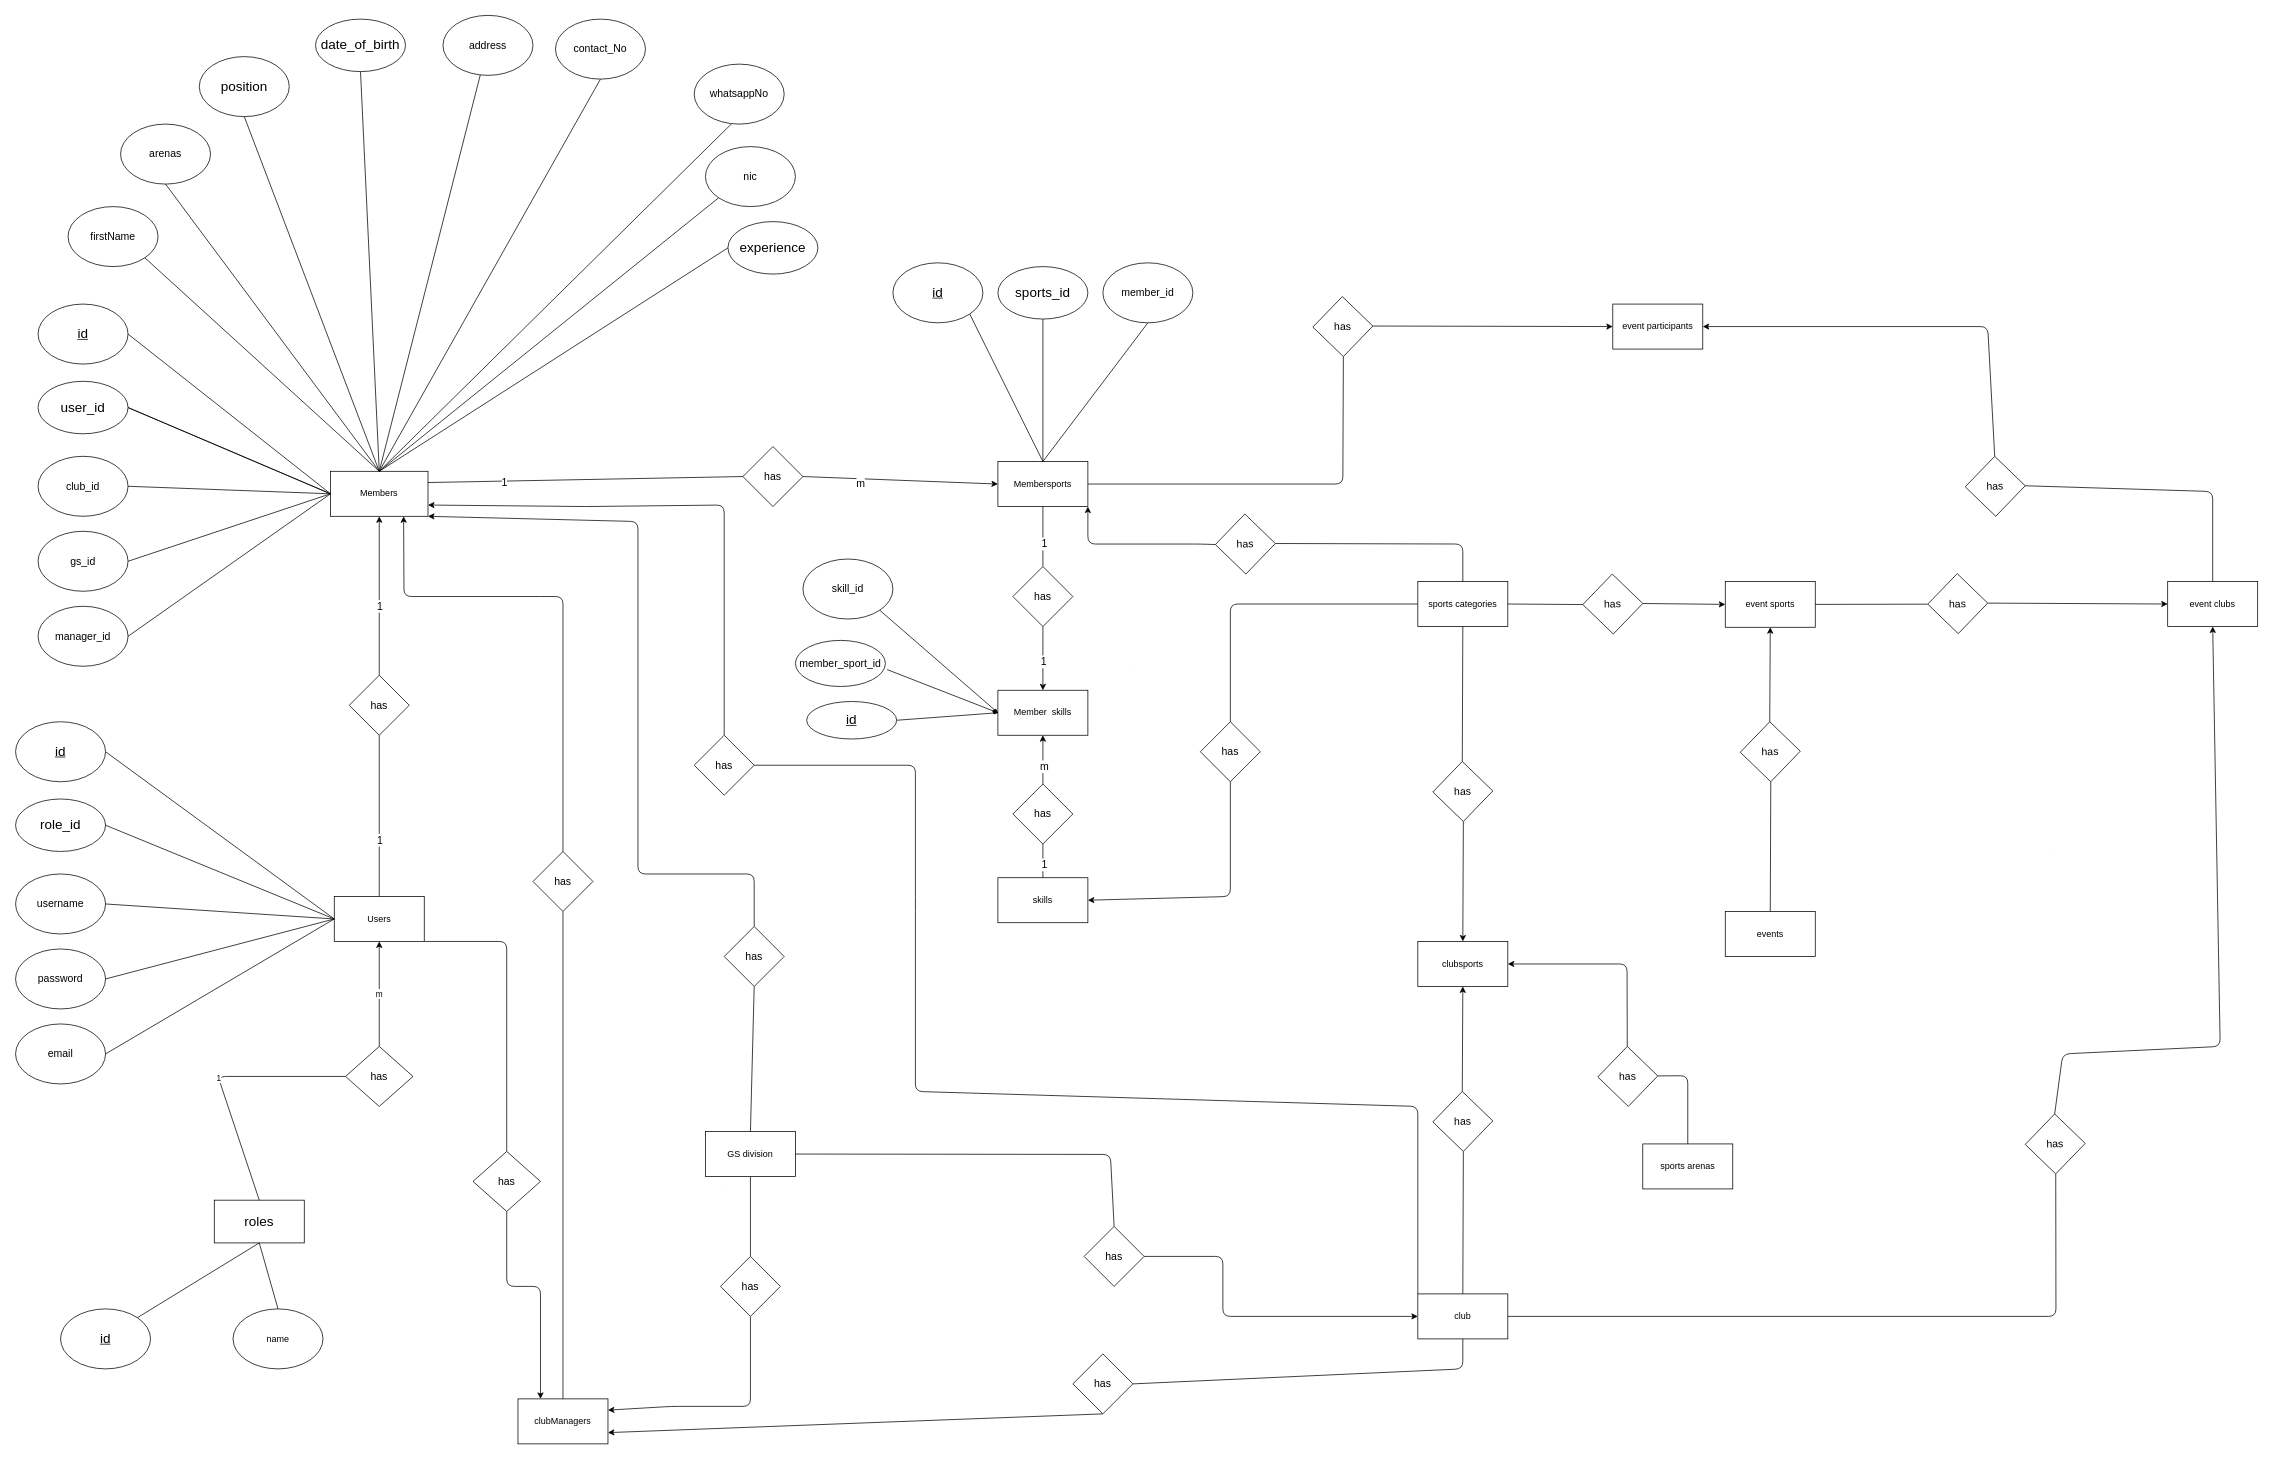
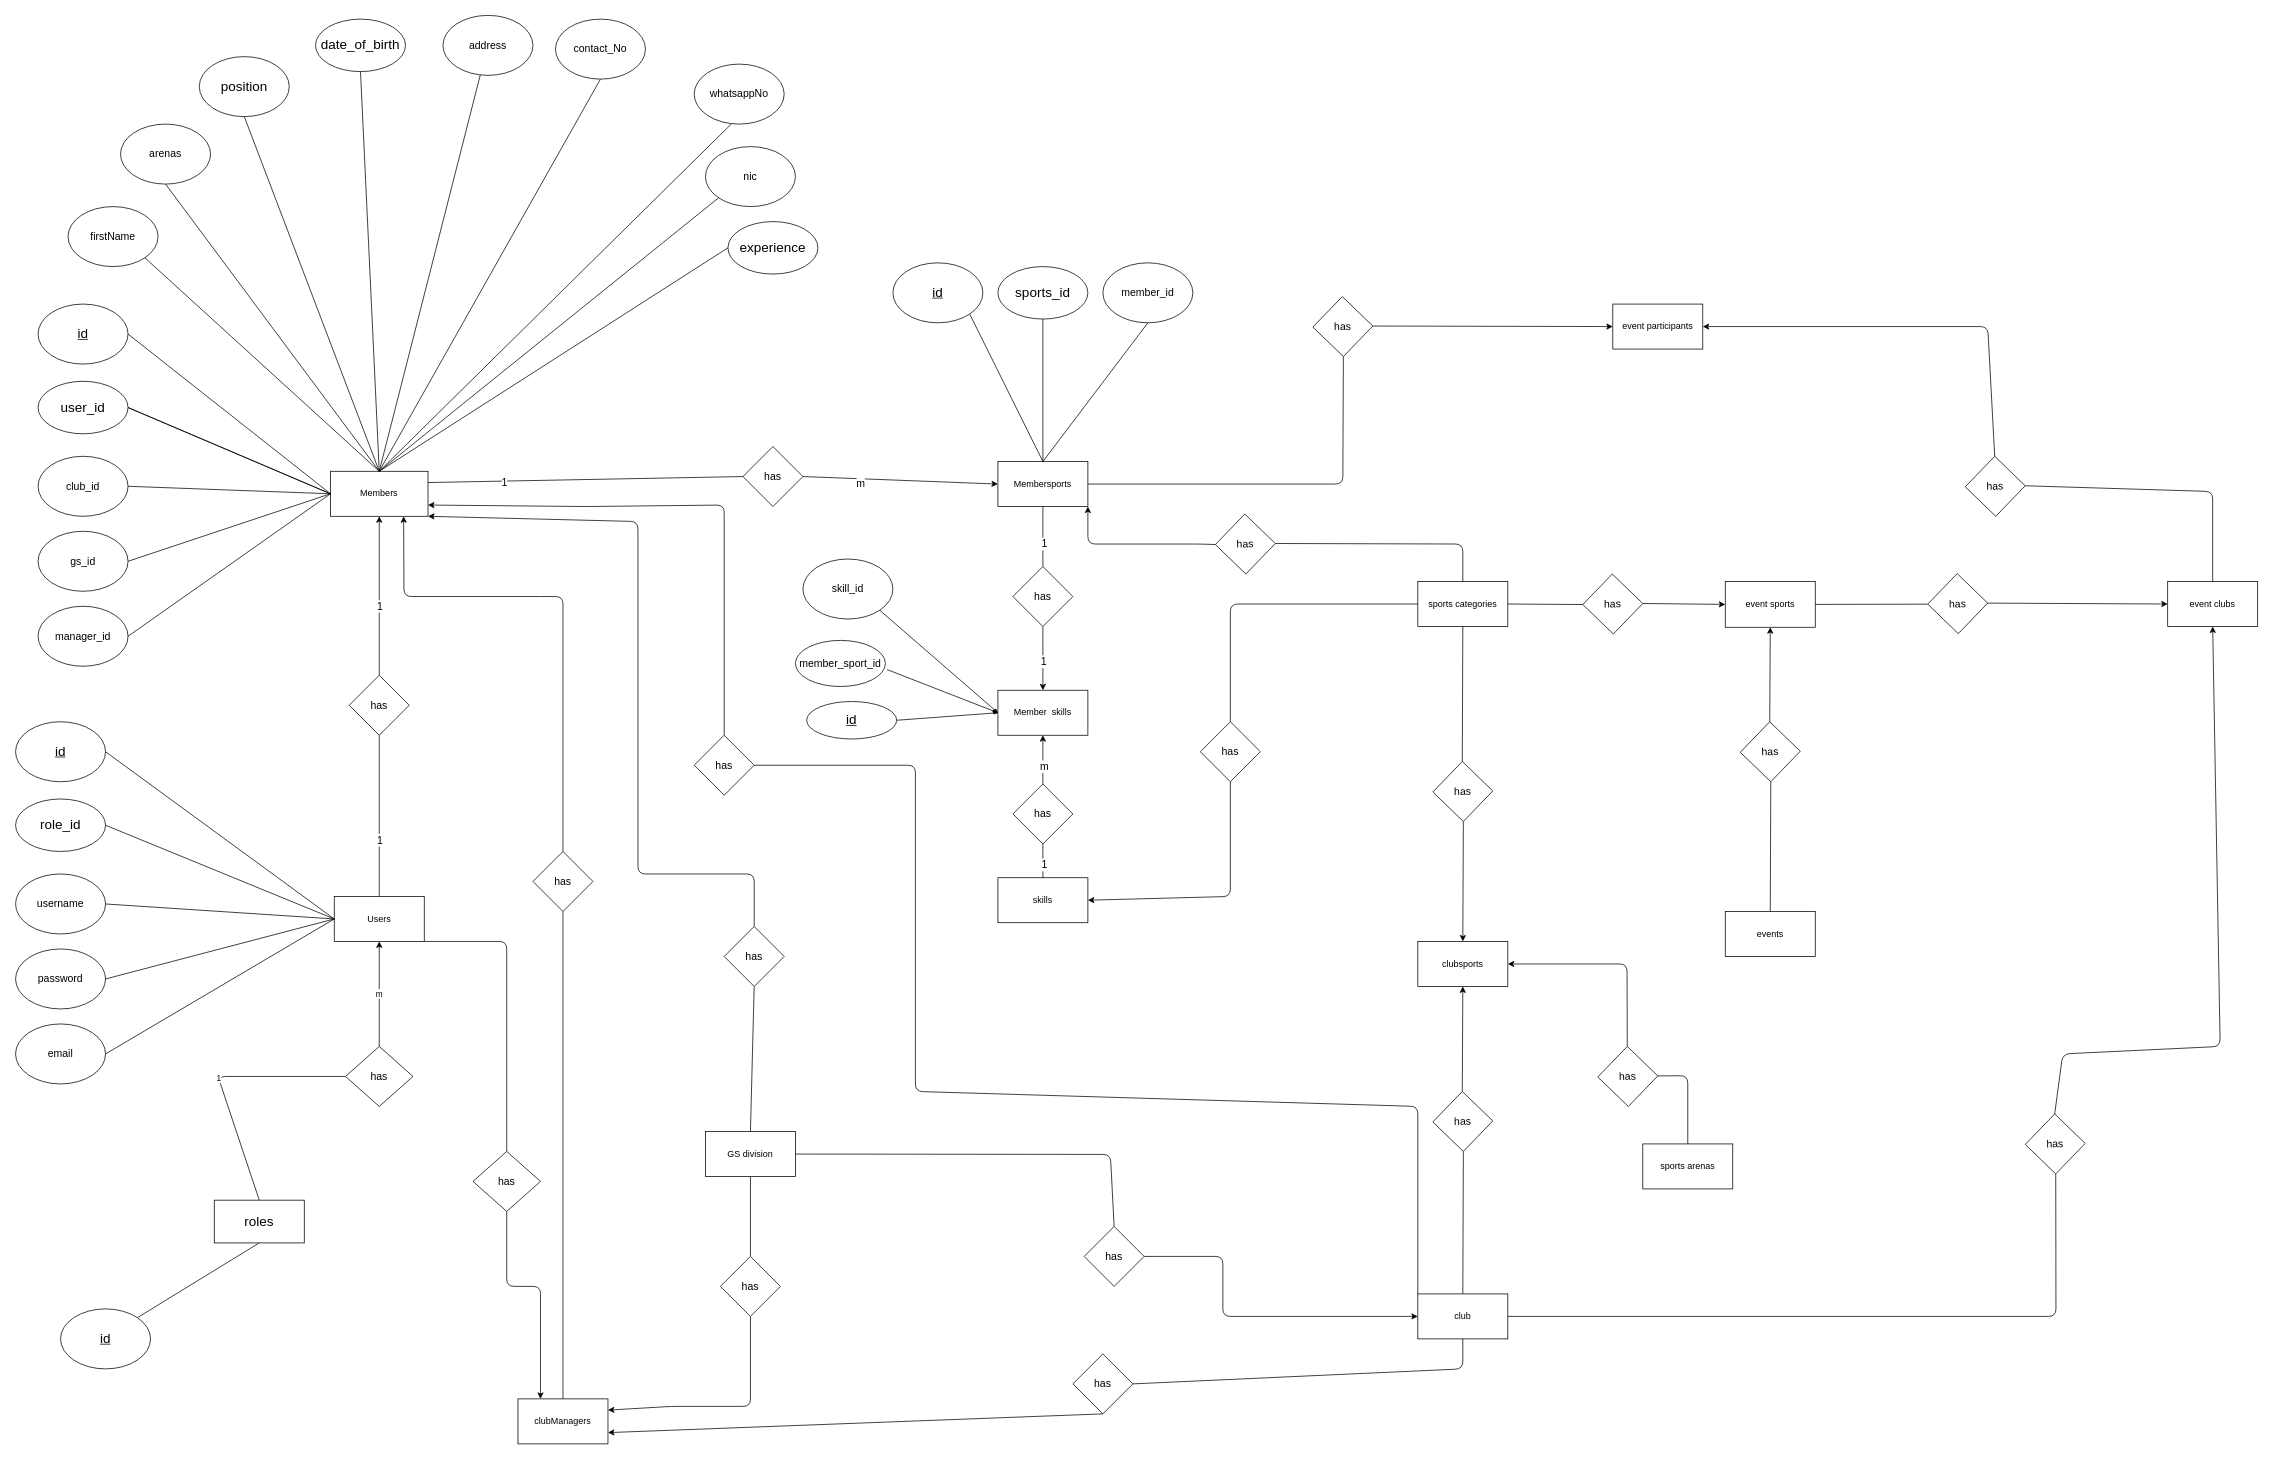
edge "roles" -- "name": removed
node "name": removed
